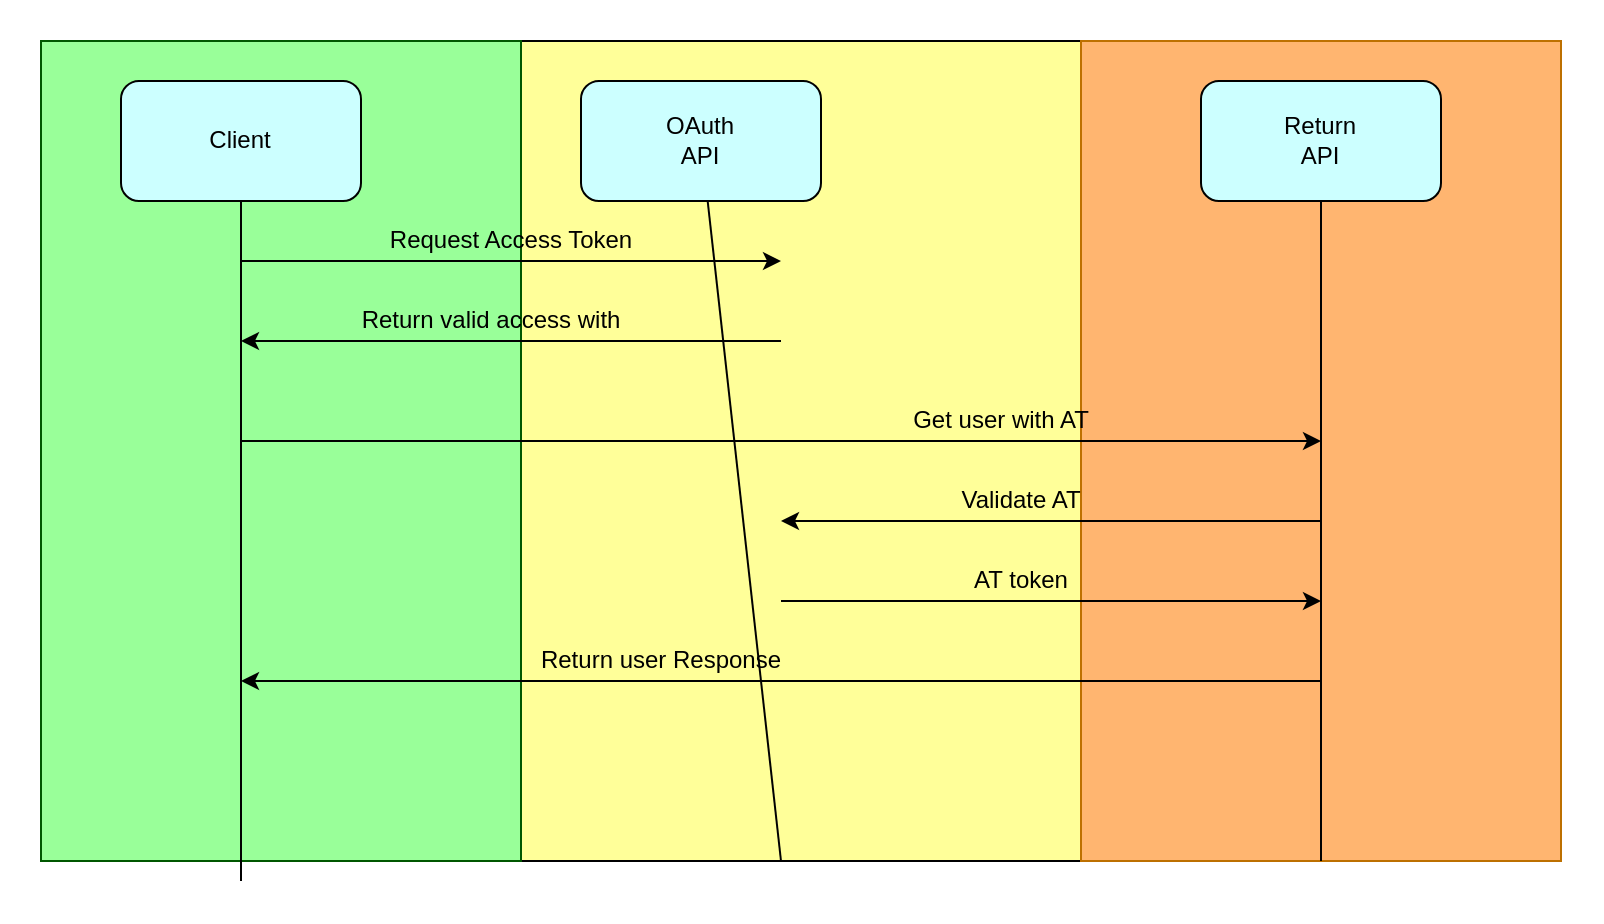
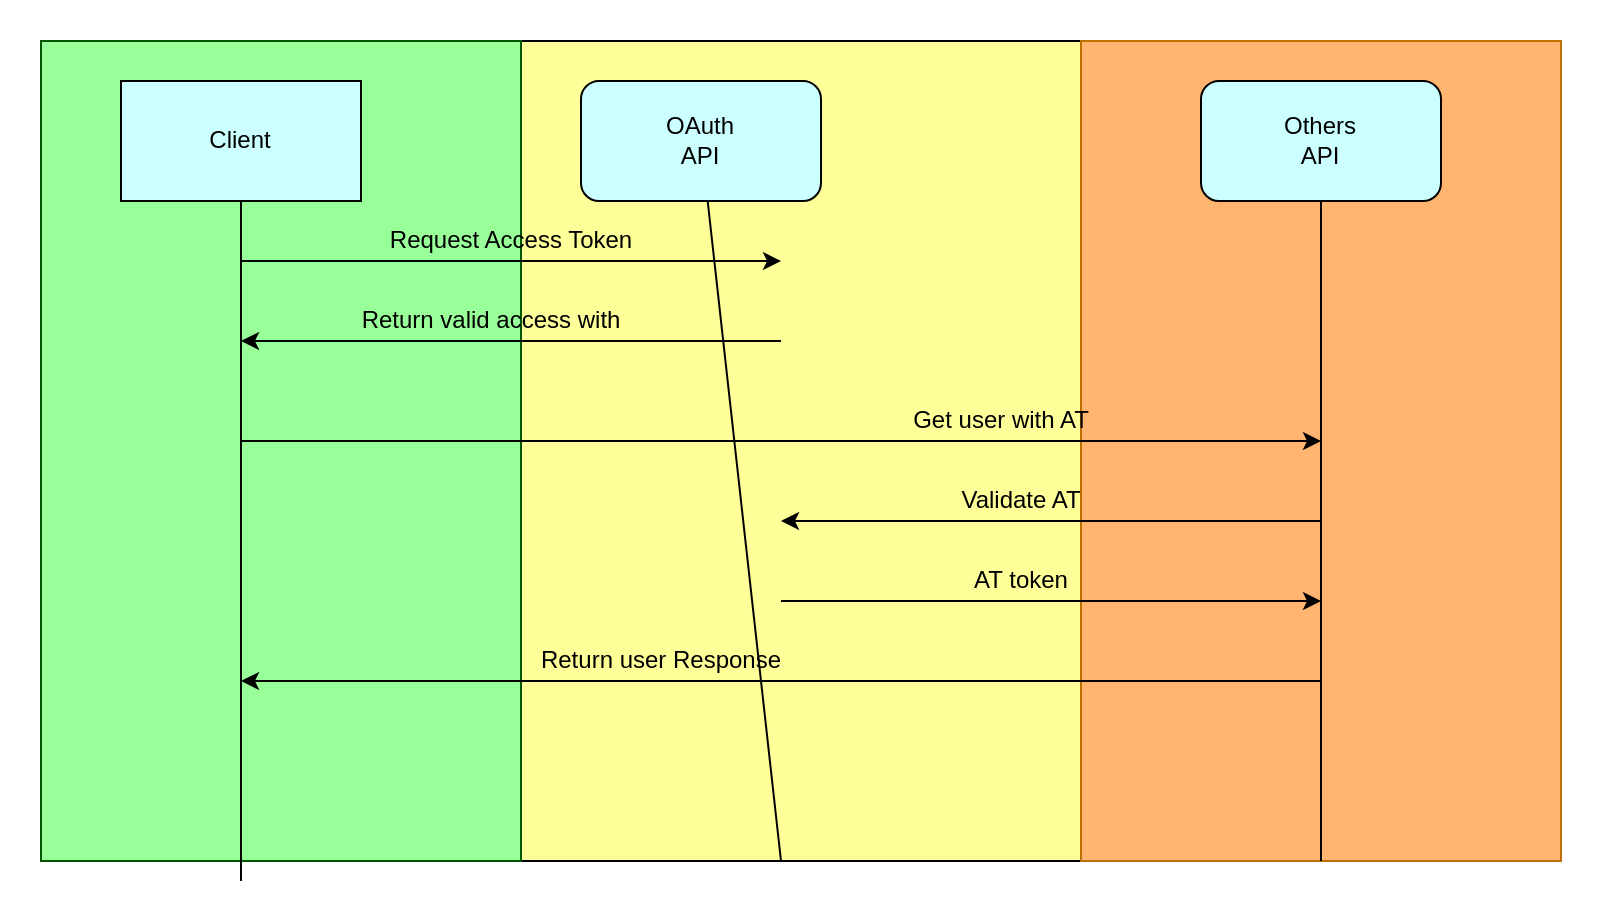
node "Client": shape rounded rectangle -> rectangle
node "Return API": label "Return API" -> "Others API"
